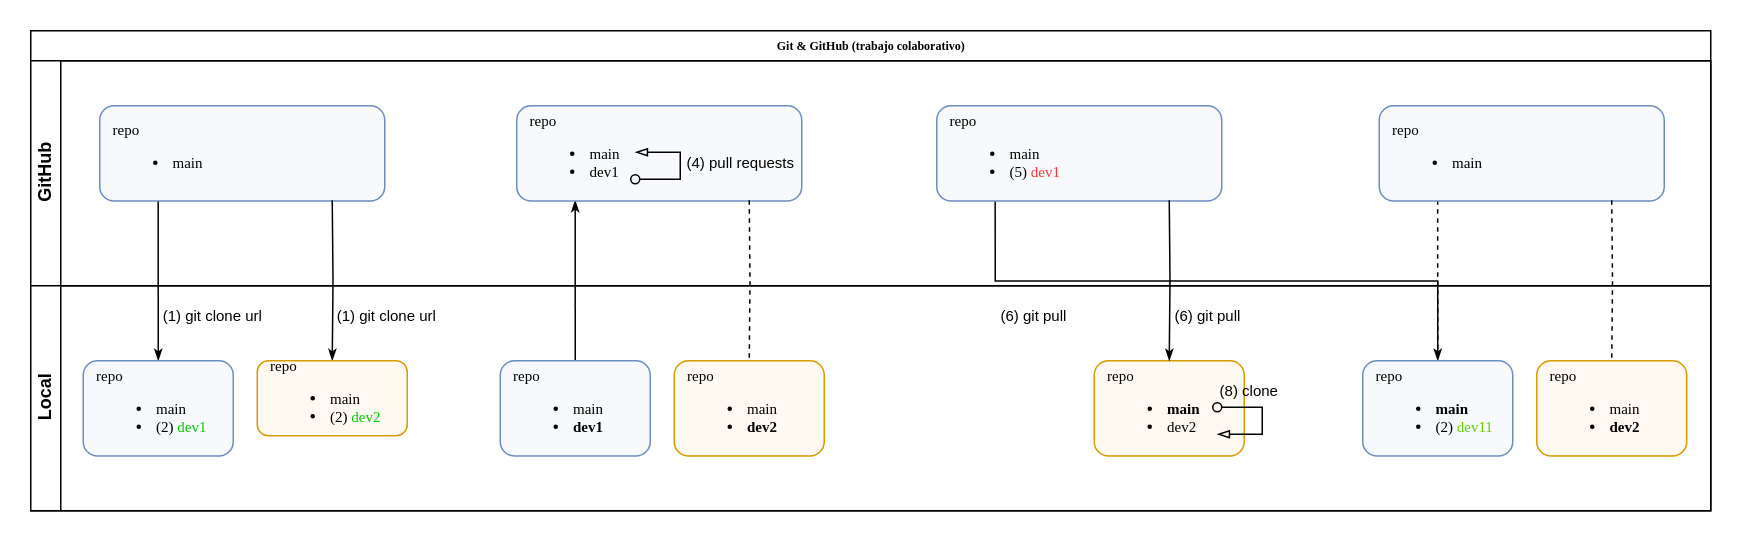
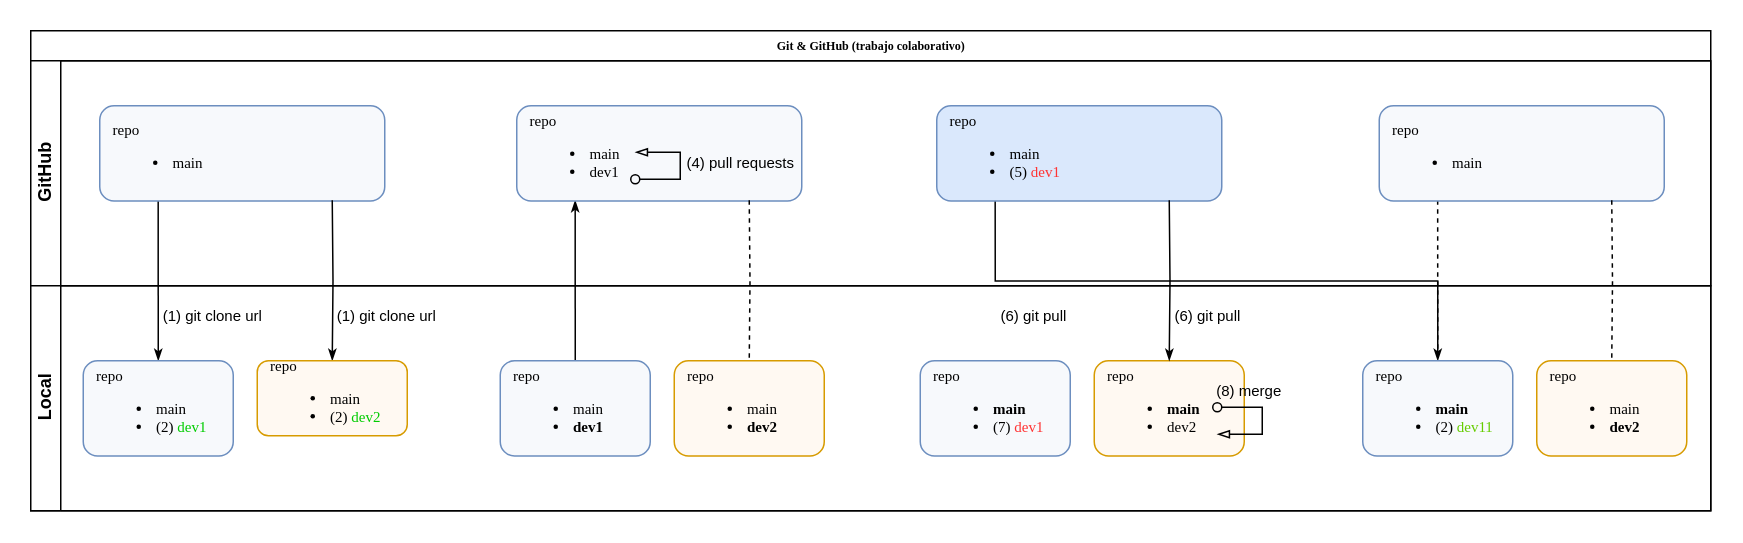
node "repomain (5) dev1": fillcolor #f7f9fc -> #dae8fc
node "(8) clone": label "(8) clone" -> "(8) merge"
node "repomain (7) dev1": added
